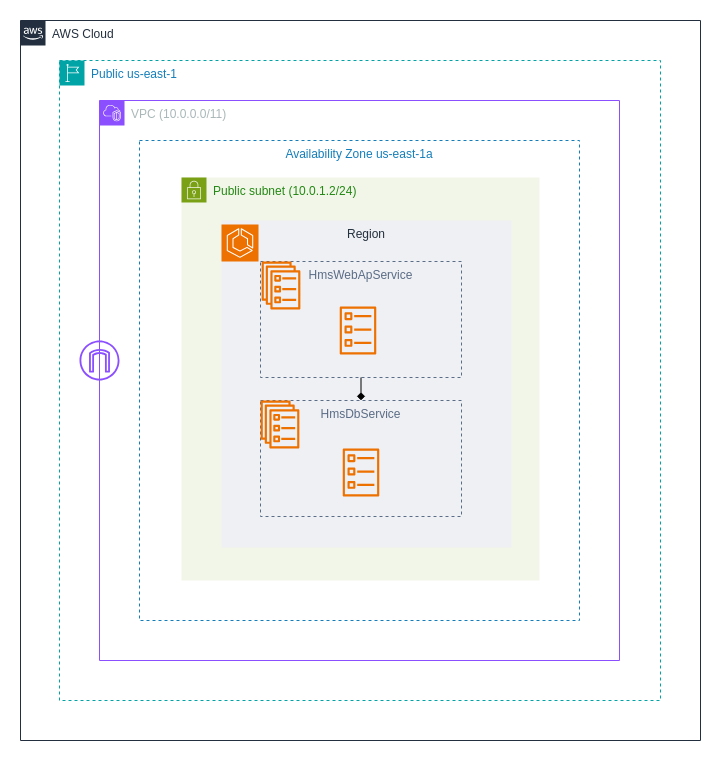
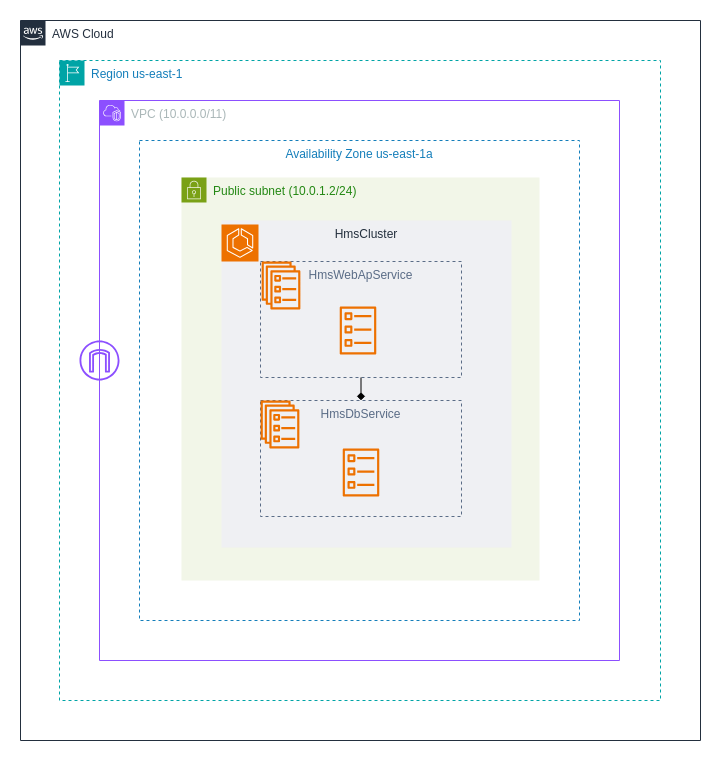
node "Public us-east-1": label "Public us-east-1" -> "Region us-east-1"
node "Region": label "Region" -> "HmsCluster"
